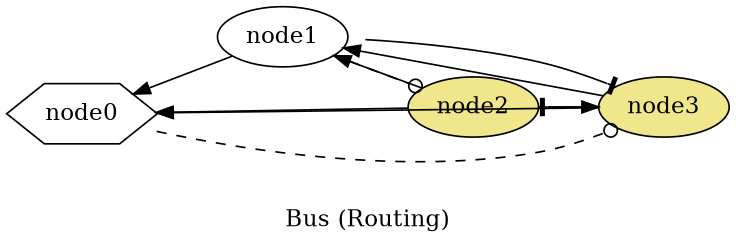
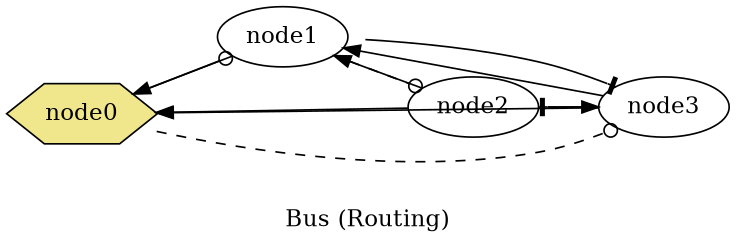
edge "node0" -> "node1": added
node "node2": fillcolor khaki -> white
node "node3": fillcolor khaki -> white
node "node0": fillcolor white -> khaki
